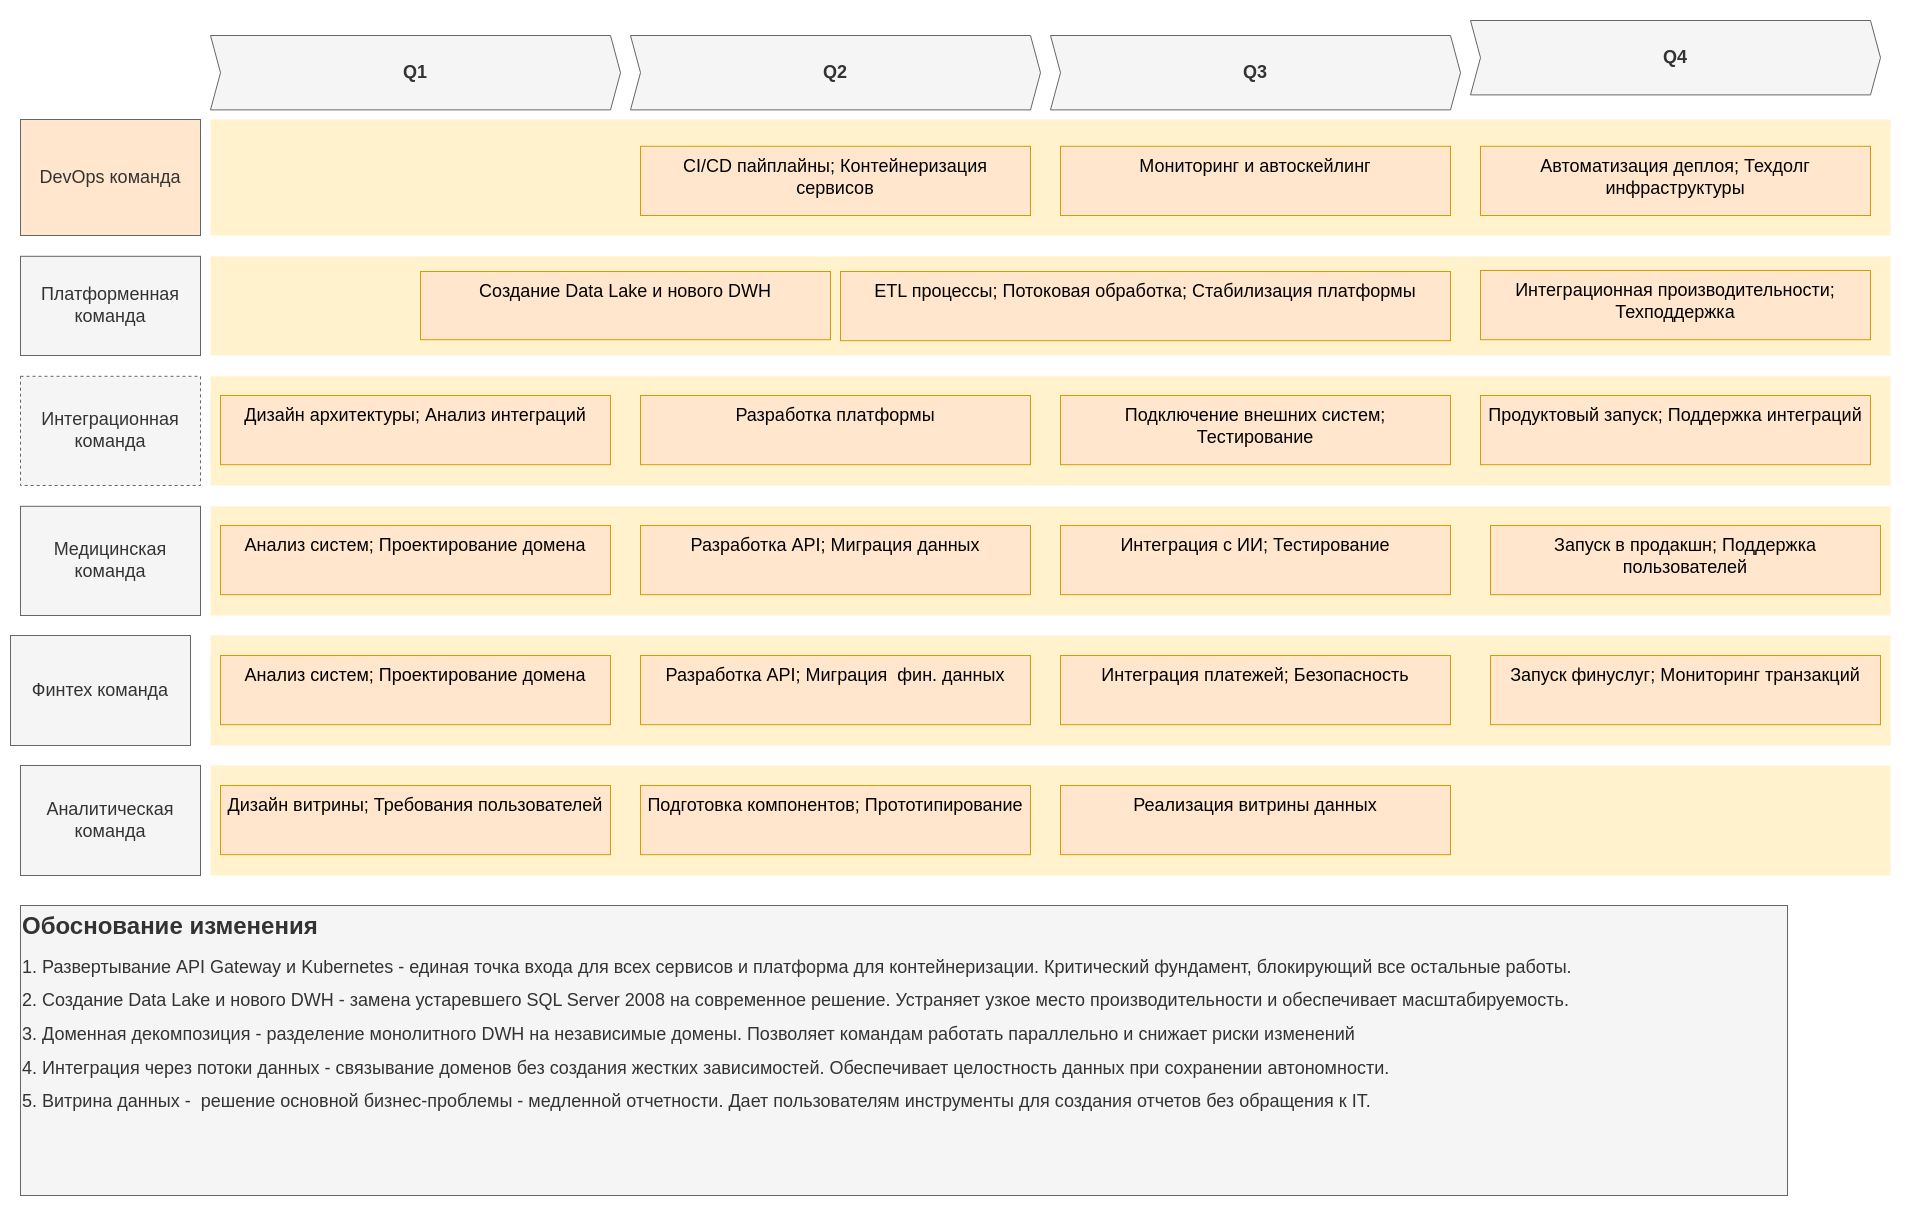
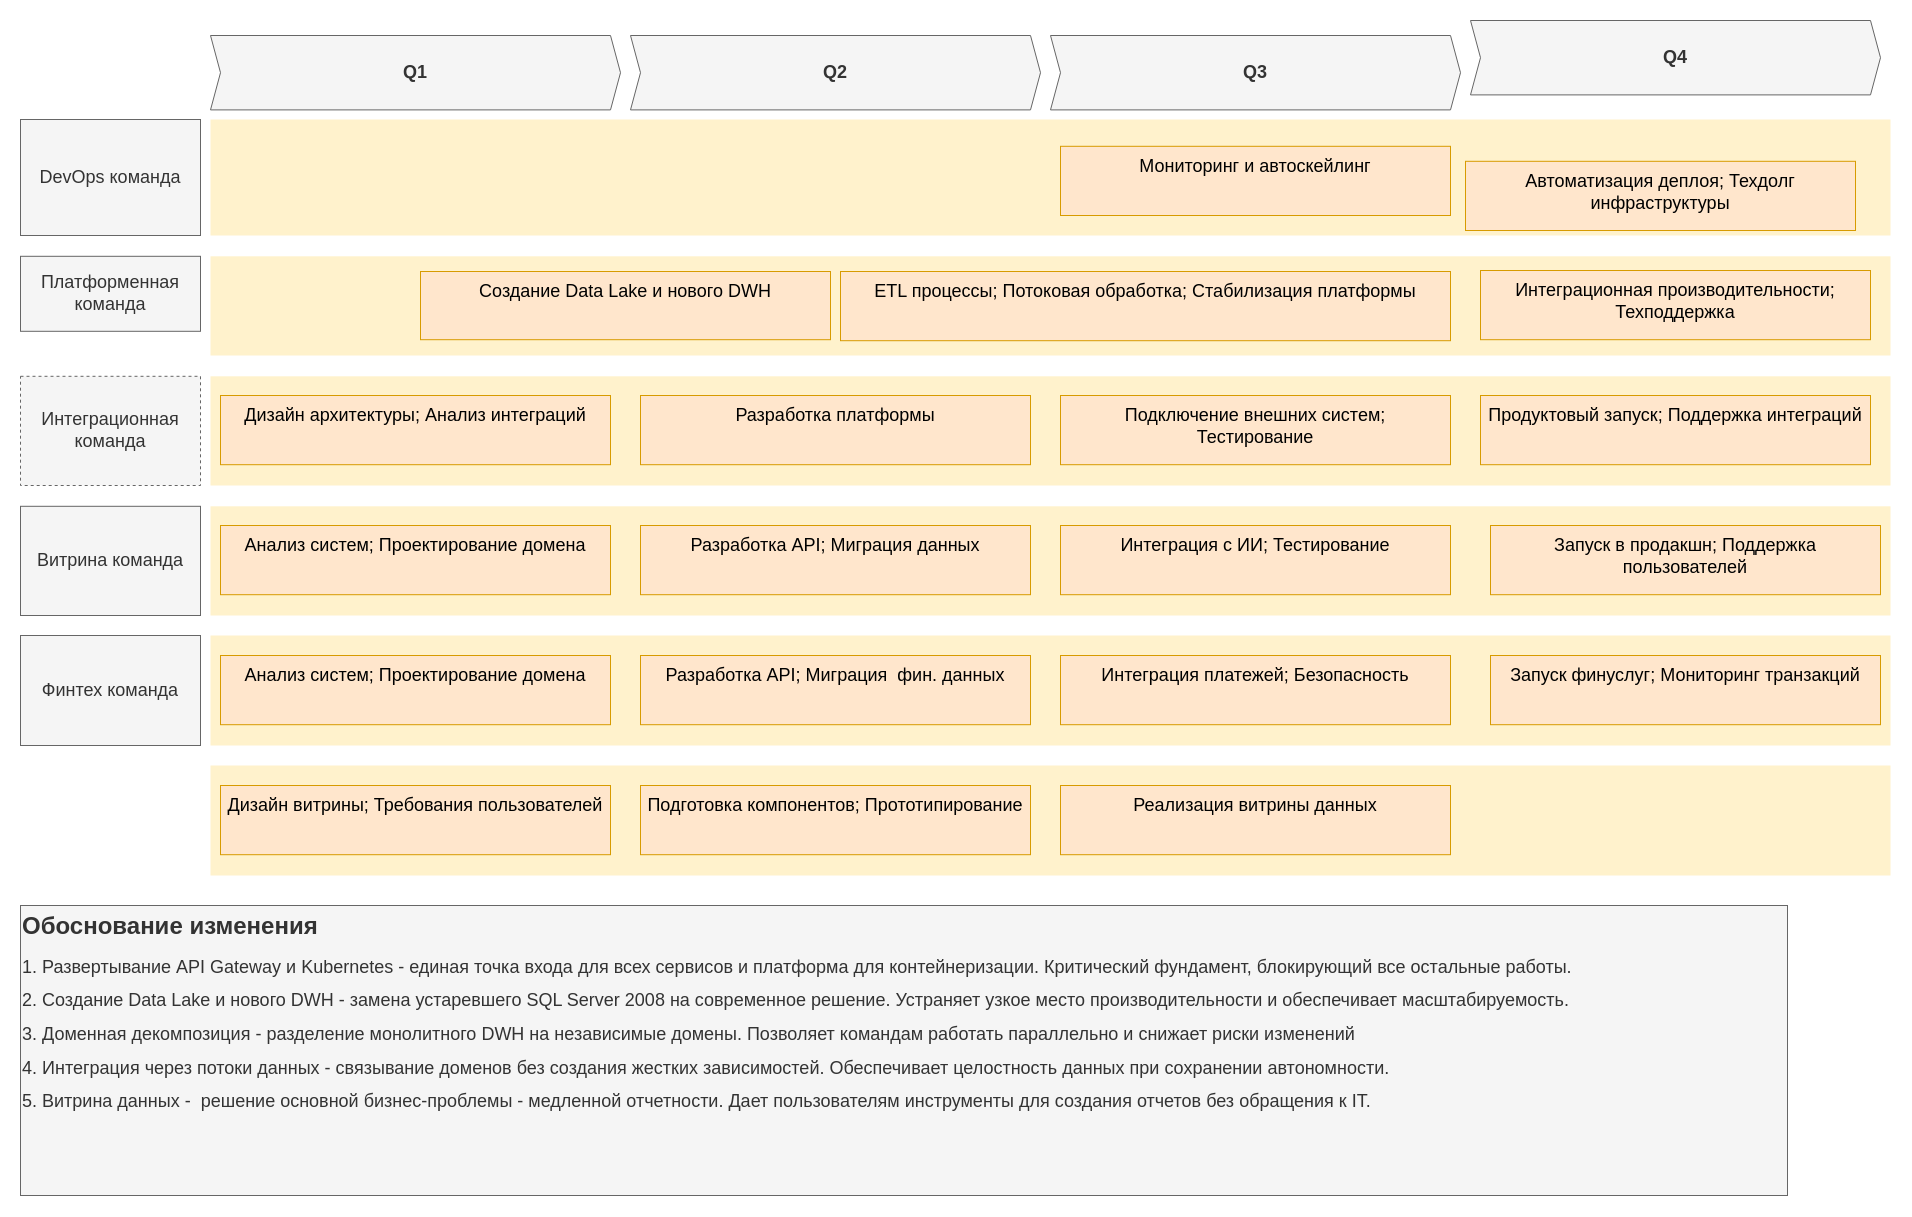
node "DevOps команда": fillcolor #ffe6cc -> #f5f5f5
node "CI/CD пайплайны; Контейнеризация сервисов": removed
node "Автоматизация деплоя; Техдолг инфраструктуры": moved (1676, 181) -> (1661, 196)
node "Платформенная команда": size 180x99 -> 180x75
node "Медицинская команда": label "Медицинская команда" -> "Витрина команда"
node "Финтех команда": moved (101, 691) -> (111, 691)
node "Аналитическая команда": removed
